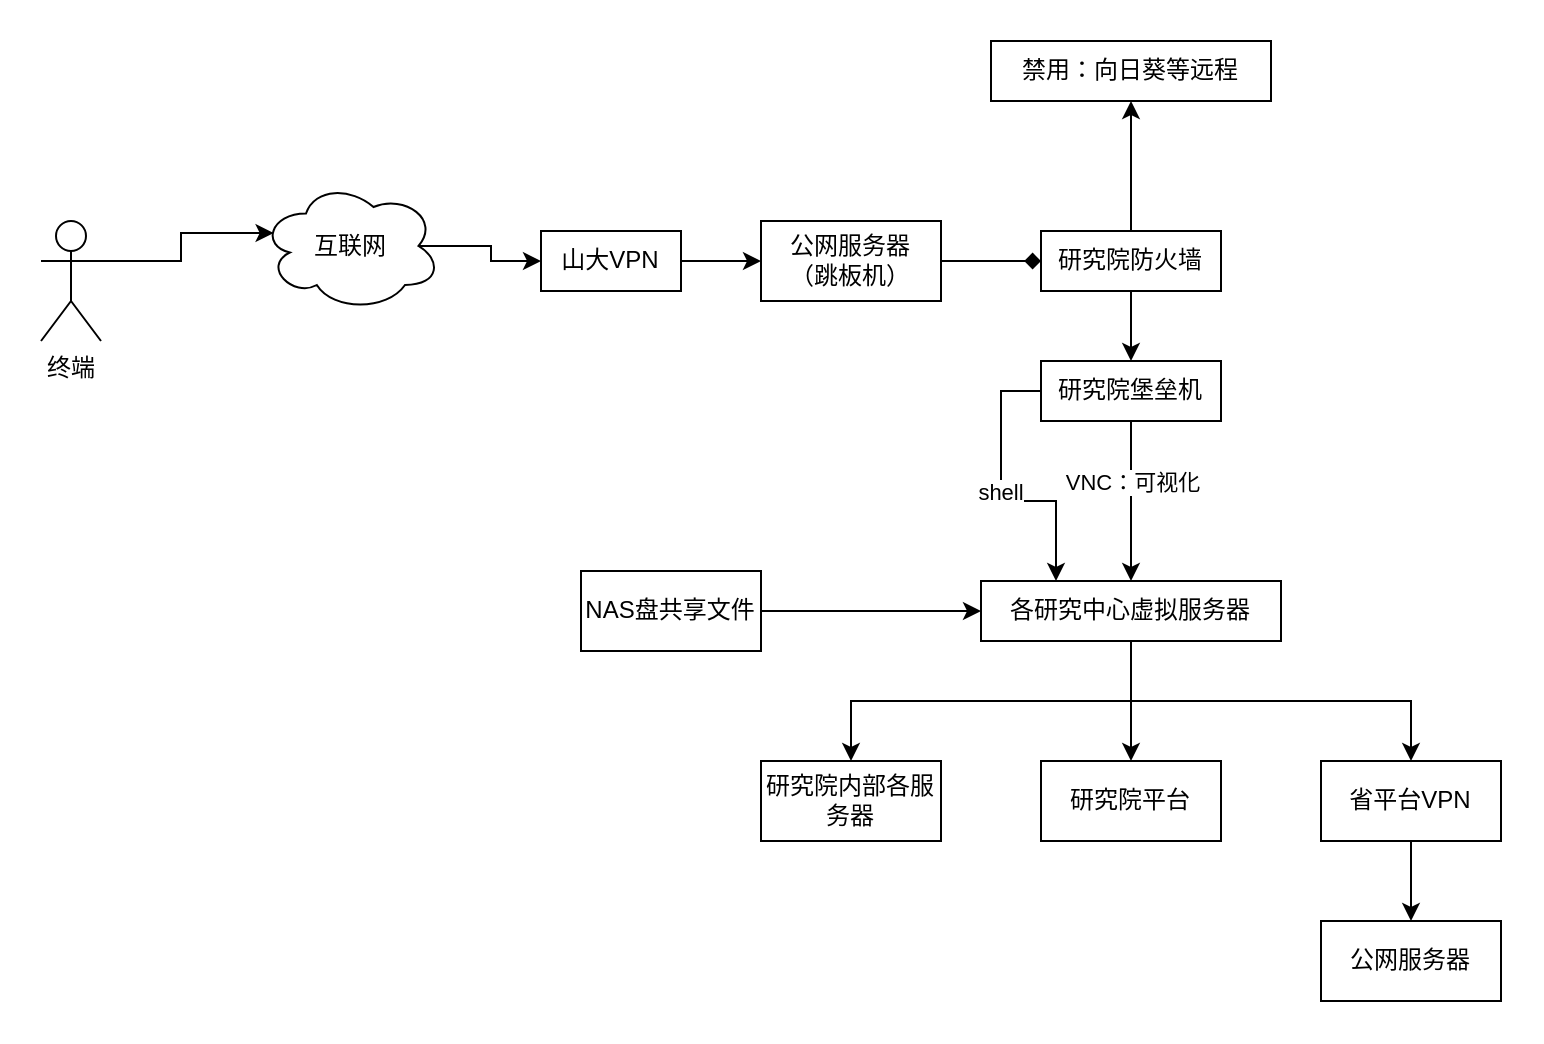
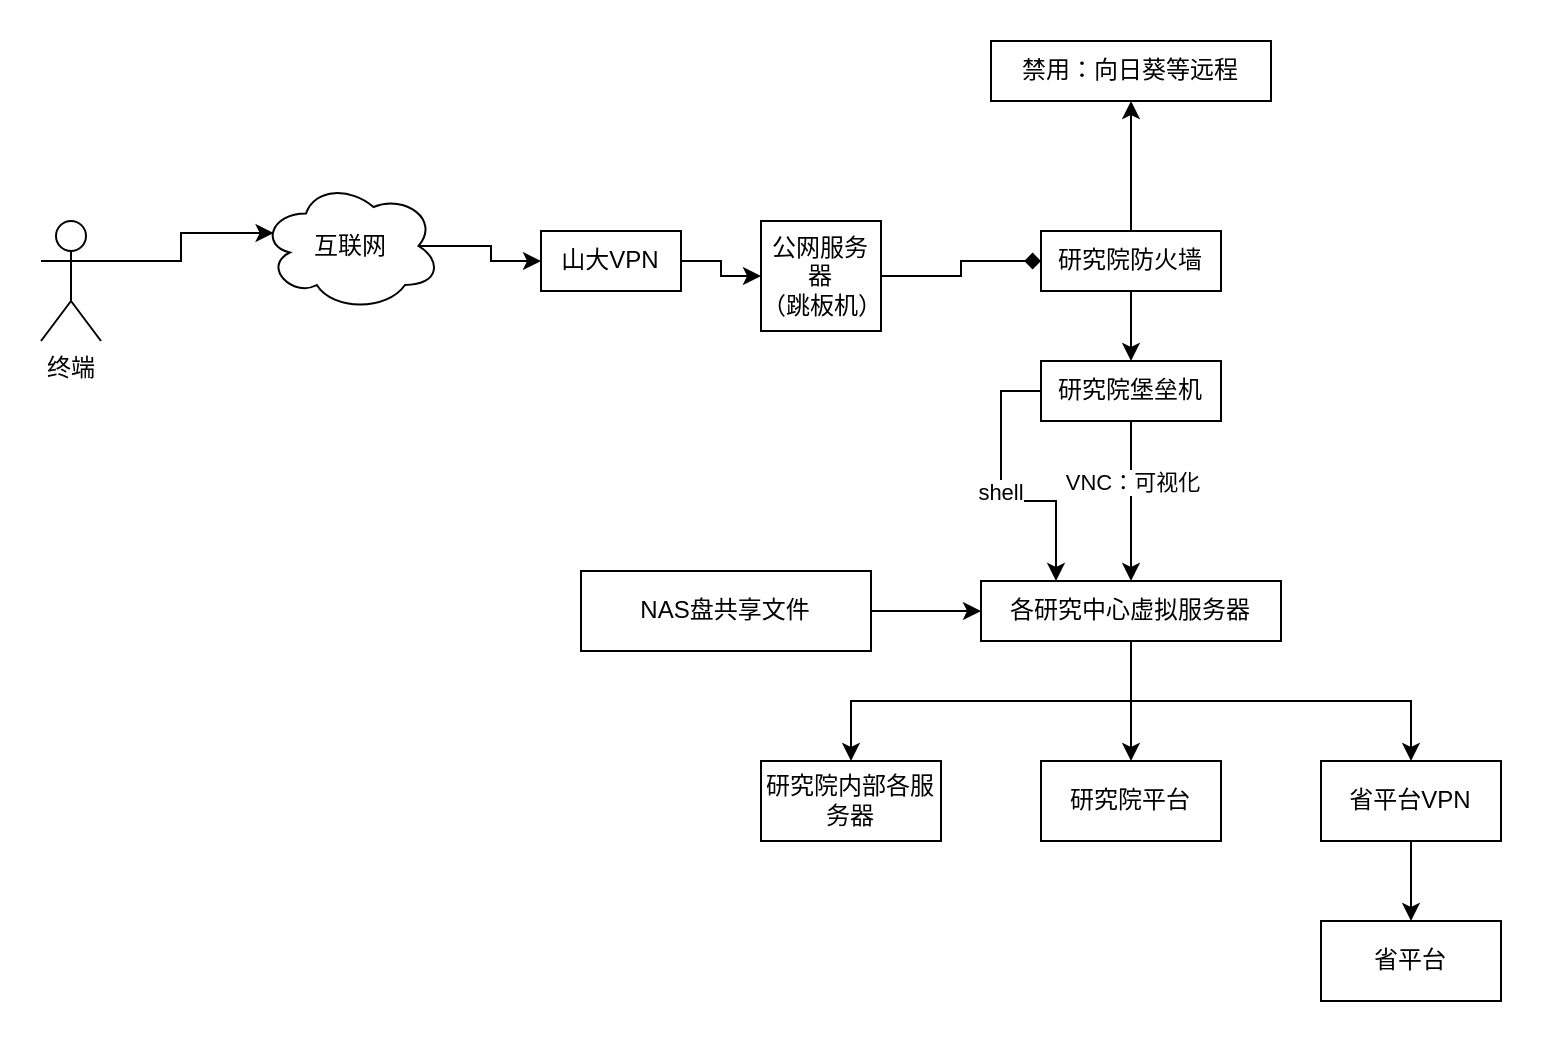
node "公网服务器 （跳板机）": size 180x80 -> 120x110
node "NAS盘共享文件": size 180x80 -> 290x80
node "公网服务器": label "公网服务器" -> "省平台"
